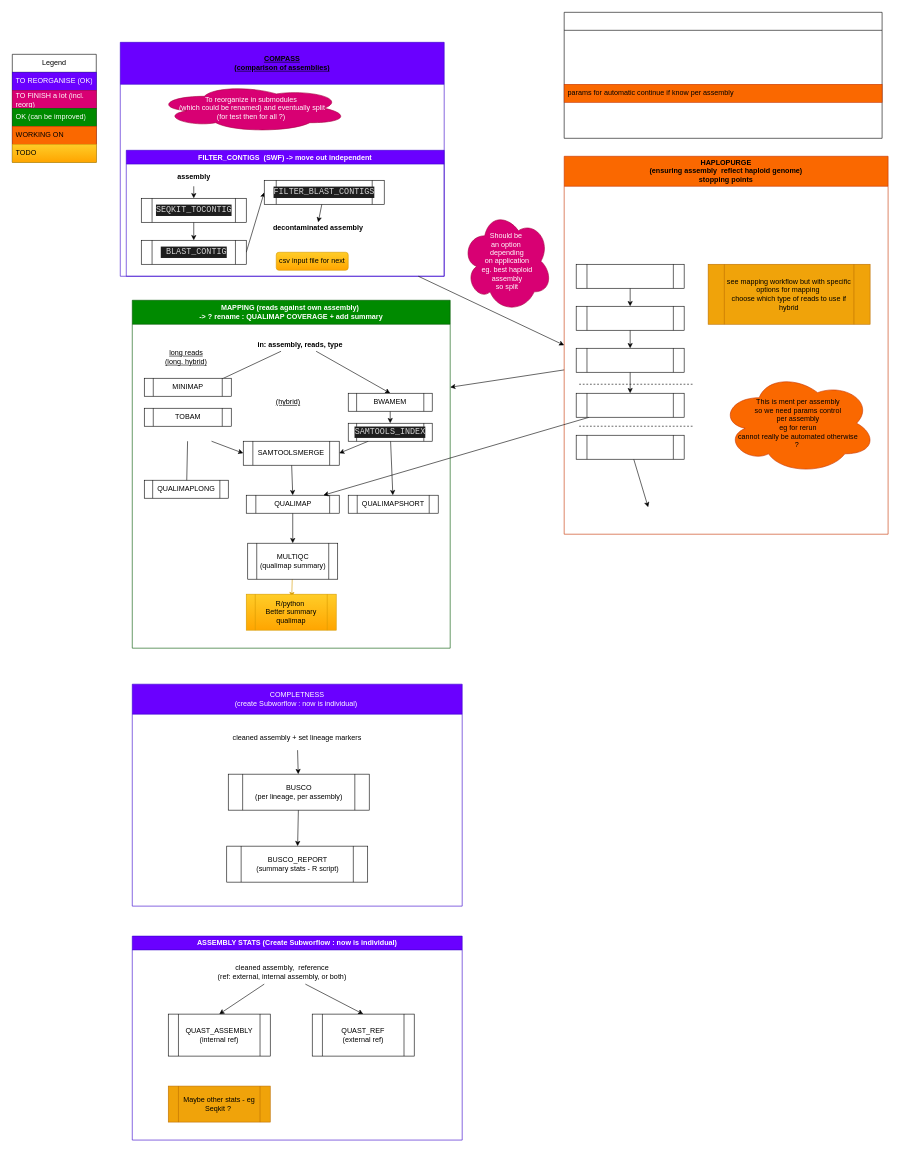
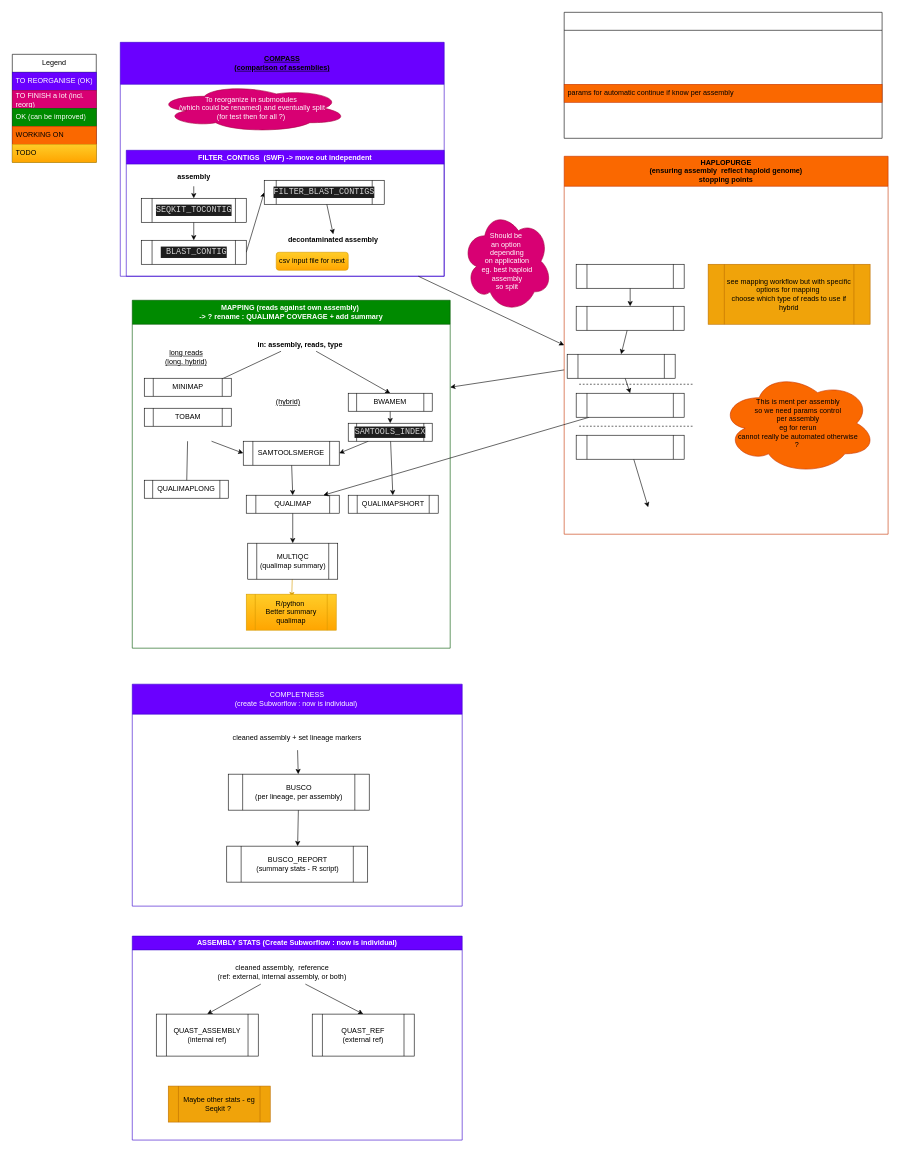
node "decontaminated assembly": moved (318, 228) -> (333, 240)
node "PURGE_HIST": moved (630, 360) -> (621, 366)
node "QUAST_ASSEMBLY (internal ref)": moved (219, 1035) -> (207, 1035)
